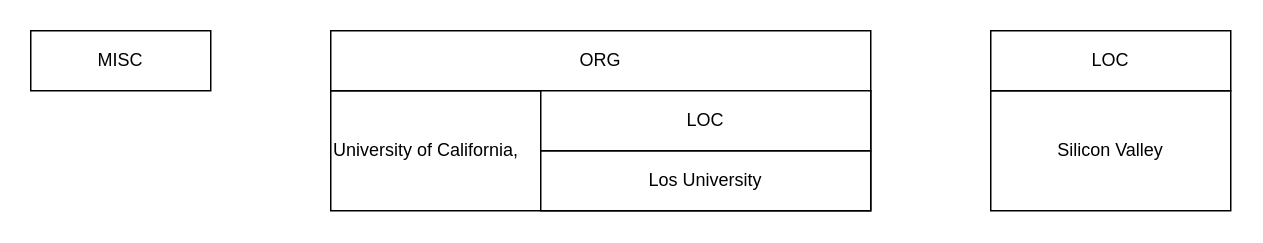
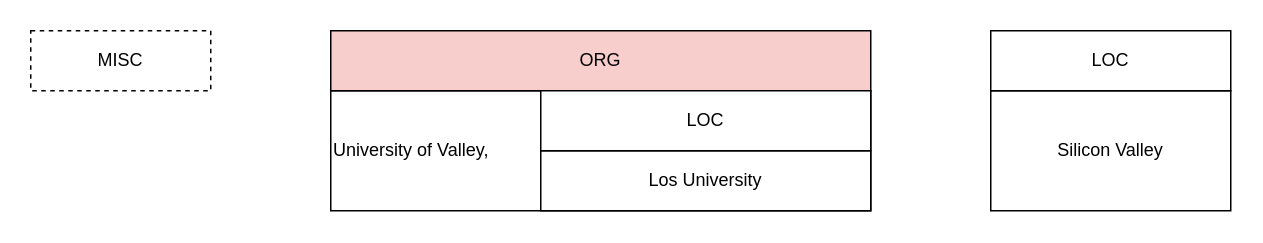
node "MISC": style solid -> dashed
node "ORG": fillcolor #ffffff -> #f8cecc
node "University of California,": label "University of California," -> "University of Valley,"
